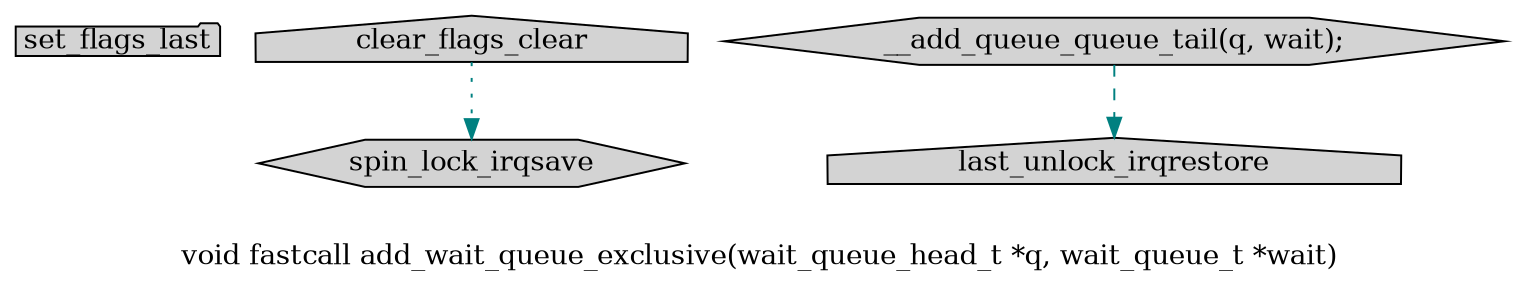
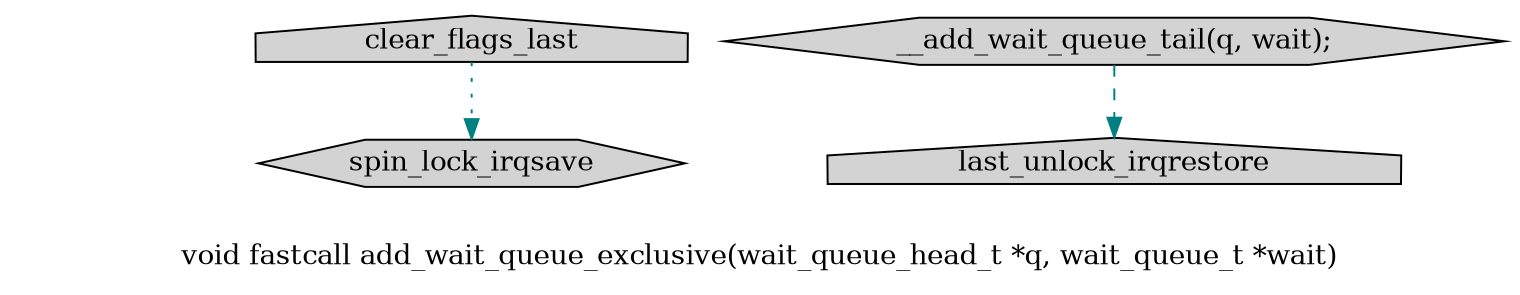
node "set_flags_last": removed
node "clear_flags_clear": label "clear_flags_clear" -> "clear_flags_last"
node "__add_queue_queue_tail(q, wait);": label "__add_queue_queue_tail(q, wait);" -> "__add_wait_queue_tail(q, wait);"
